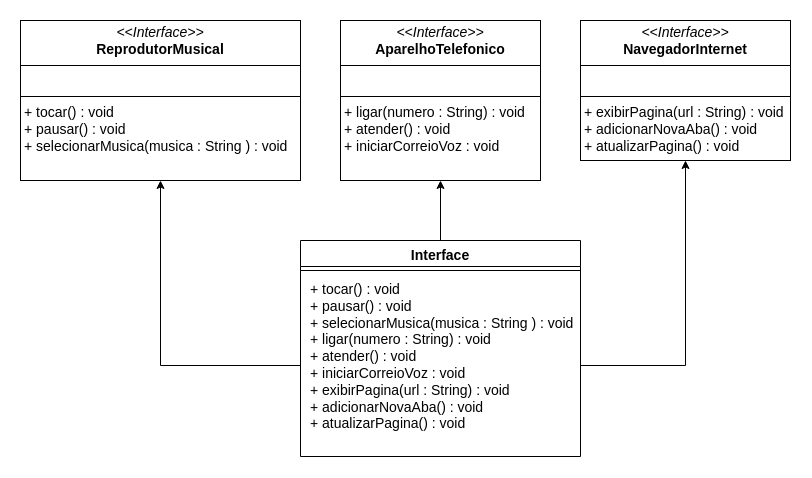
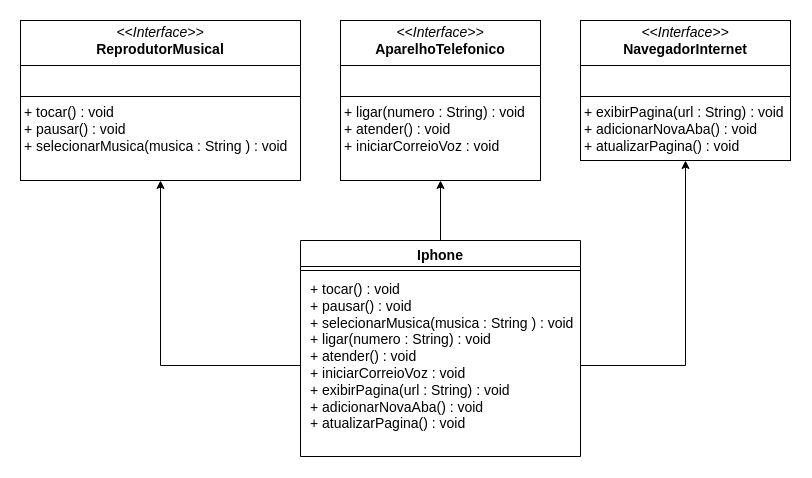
node "Interface": label "Interface" -> "Iphone"
